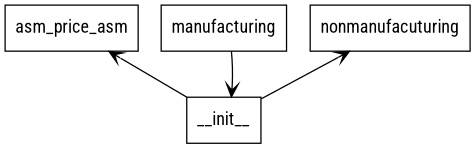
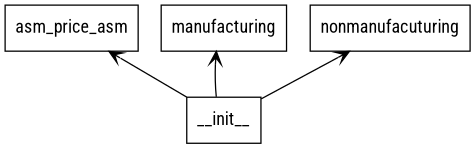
edge "manufacturing" -> "__init__": reversed
